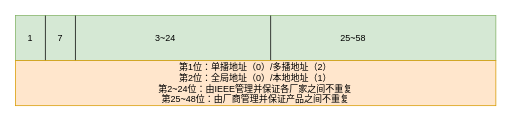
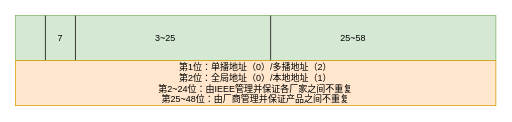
node "1": removed
node "3~24": label "3~24" -> "3~25"
